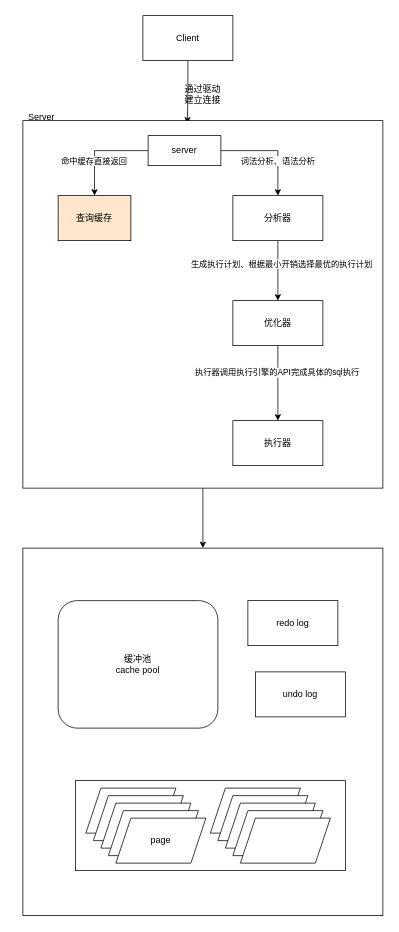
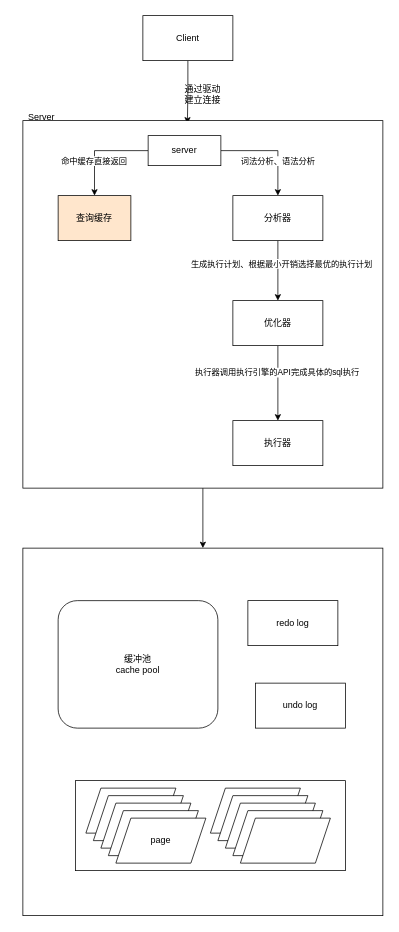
node "undo log": moved (300, 694) -> (300, 705)
